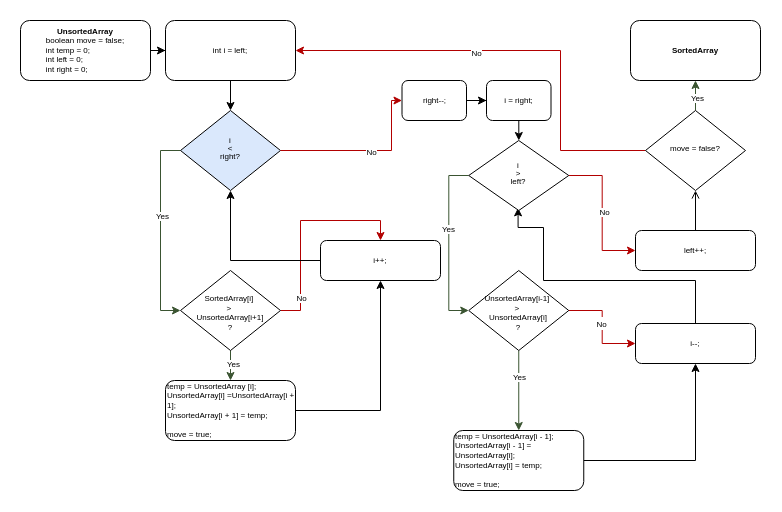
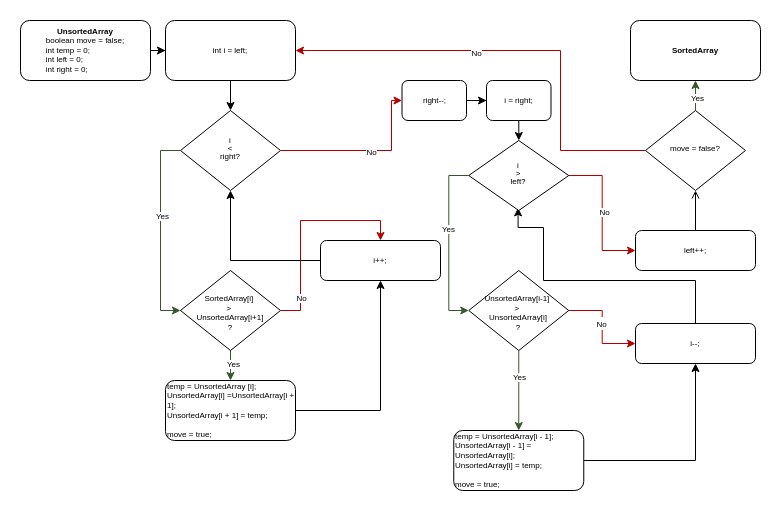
node "i < right?": fillcolor #dae8fc -> #ffffff
